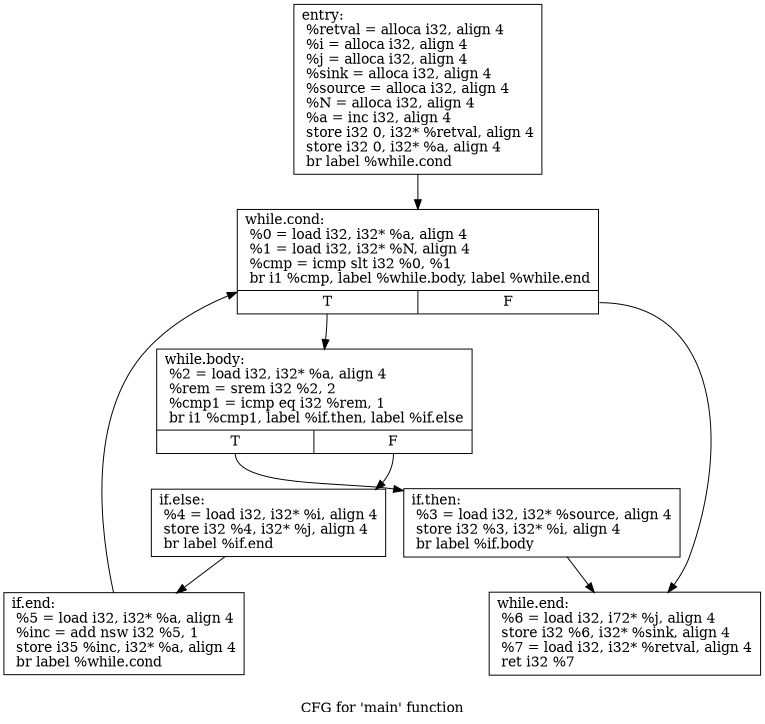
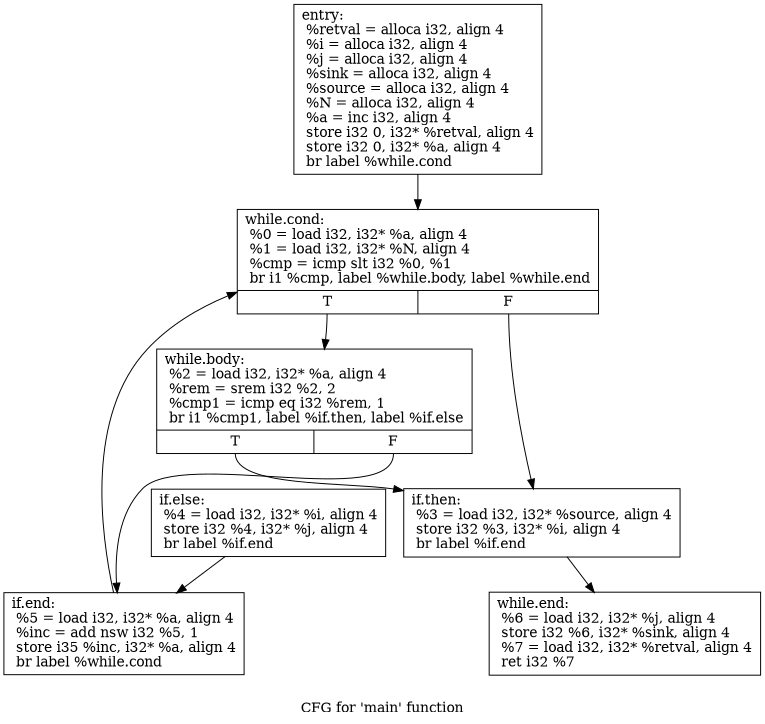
edge "while.cond:" -> "while.end:": now "while.cond:" -> "if.then:"
edge "while.body:" -> "if.else:": now "while.body:" -> "if.end:"
node "if.then:": text "br label %if.body" -> "br label %if.end"
node "while.end:": text "%6 = load i32, i72* %j, align 4" -> "%6 = load i32, i32* %j, align 4"
